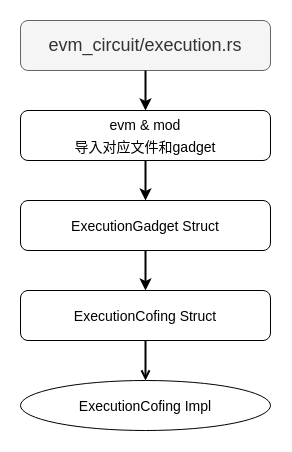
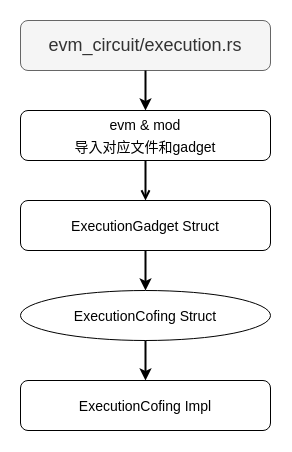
edge "evm & mod 导入对应文件和gadget" -> "ExecutionGadget Struct": arrowhead classic -> open
node "ExecutionCofing Struct": shape rounded rectangle -> ellipse
edge "ExecutionCofing Struct" -> "ExecutionCofing Impl": arrowhead open -> classic
node "ExecutionCofing Impl": shape ellipse -> rounded rectangle
